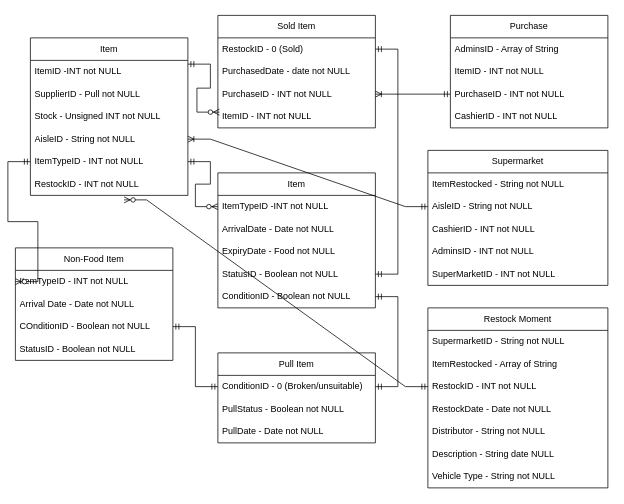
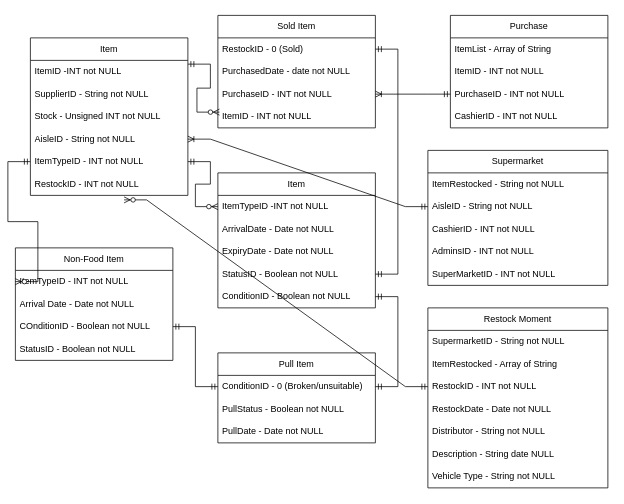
node "AdminsID - Array of String": label "AdminsID - Array of String" -> "ItemList - Array of String"
node "SupplierID - Pull not NULL": label "SupplierID - Pull not NULL" -> "SupplierID - String not NULL"
node "ExpiryDate - Food not NULL": label "ExpiryDate - Food not NULL" -> "ExpiryDate - Date not NULL"
